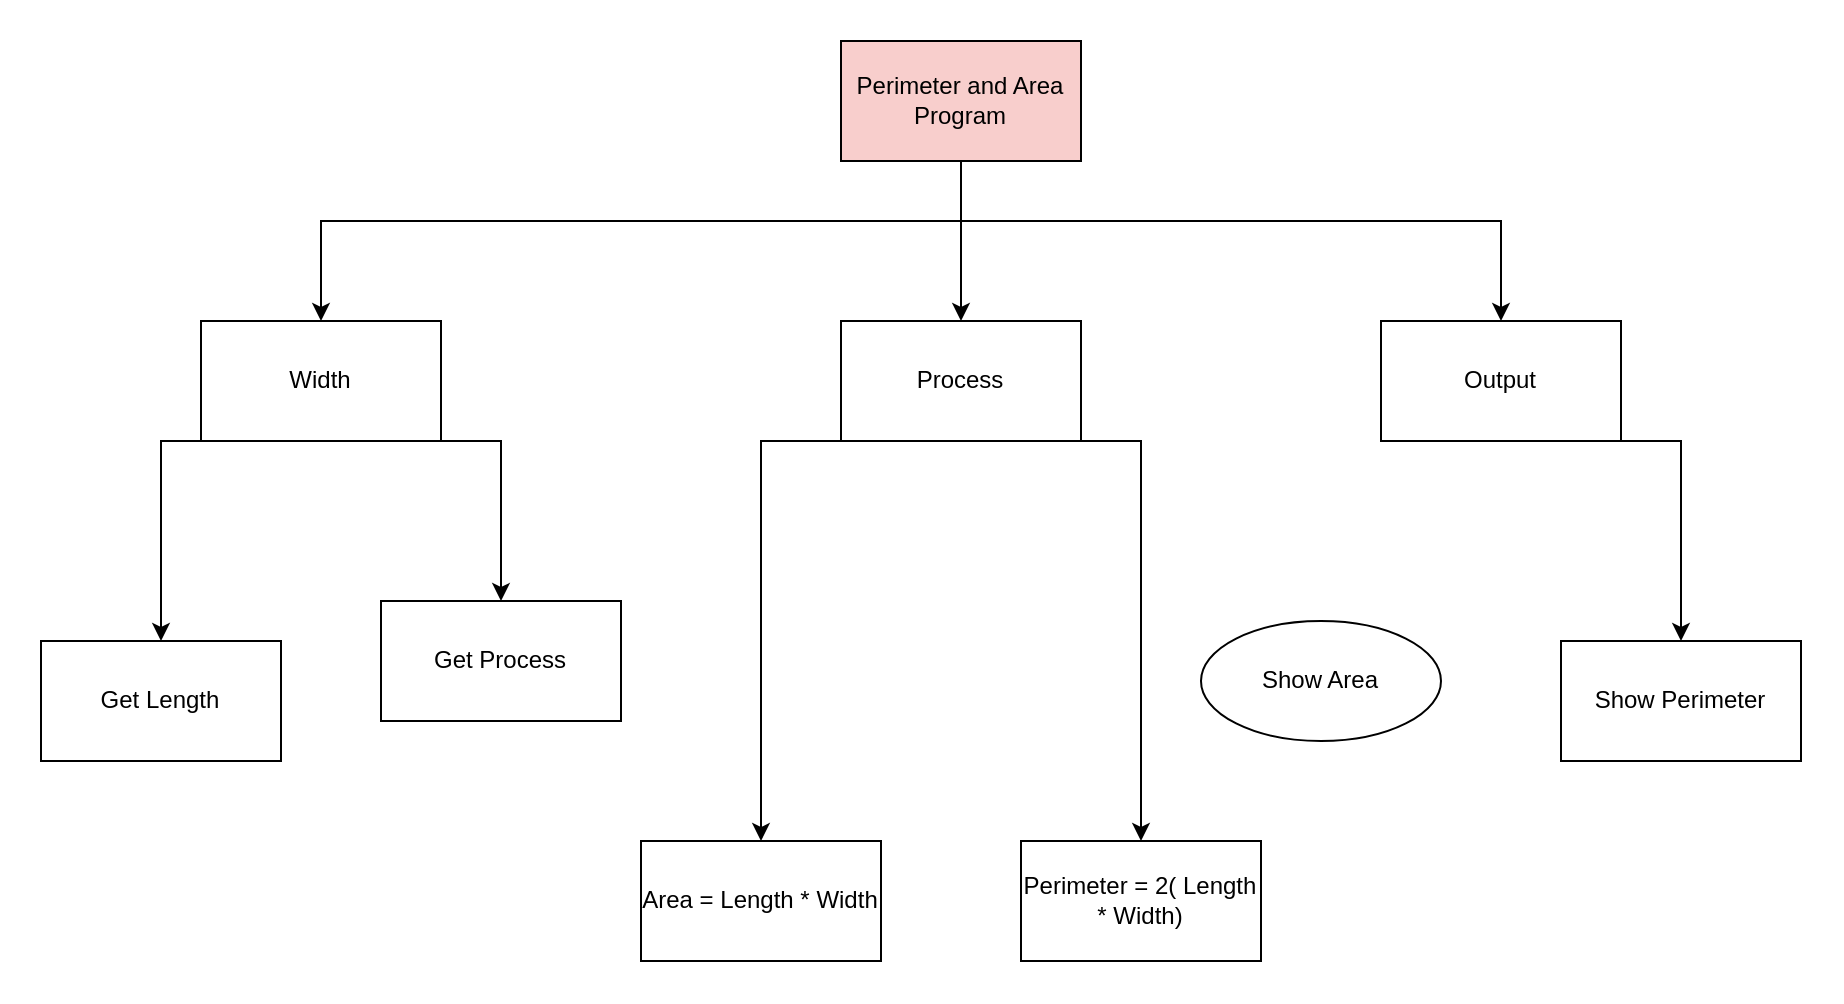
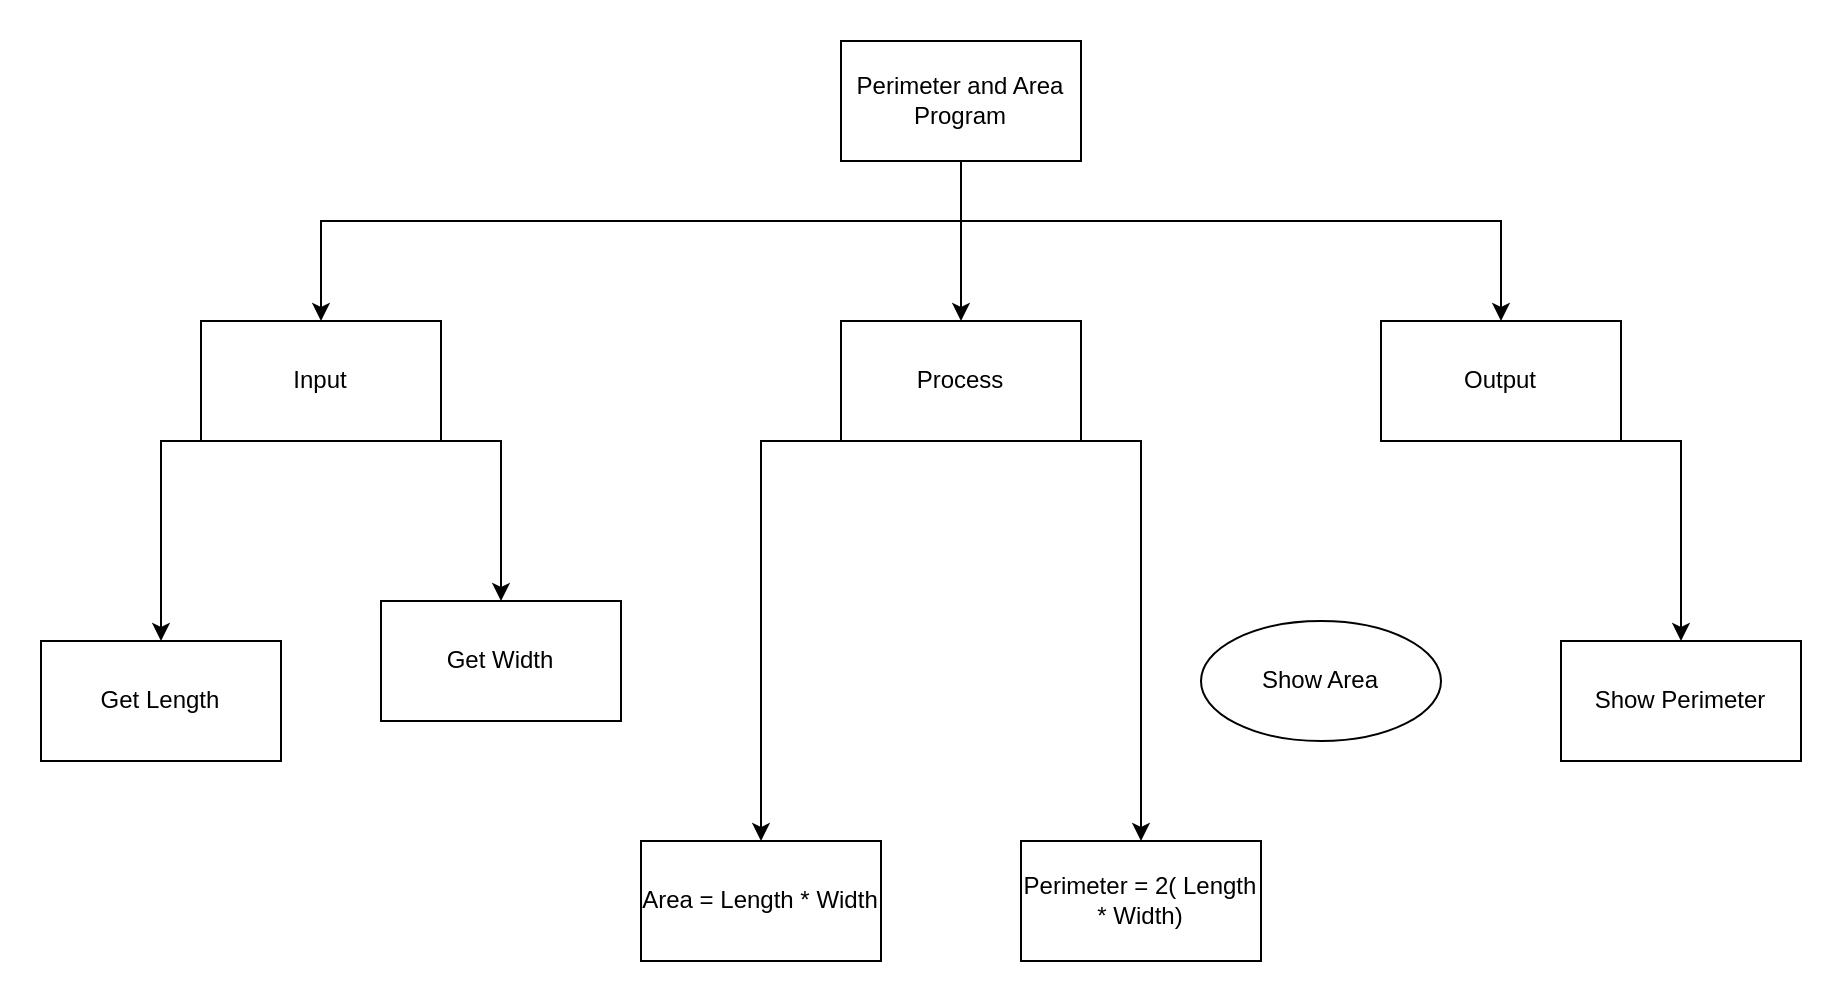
node "Perimeter and Area Program": fillcolor #f8cecc -> #ffffff
node "Width": label "Width" -> "Input"
node "Get Process": label "Get Process" -> "Get Width"
